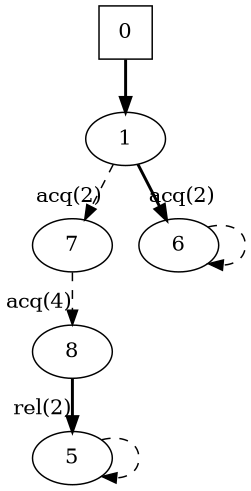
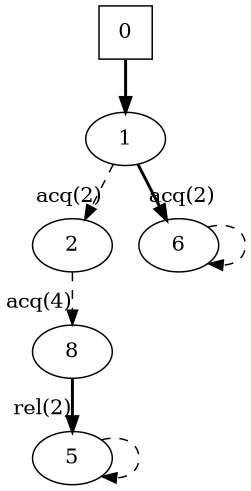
node "7": label "7" -> "2"
